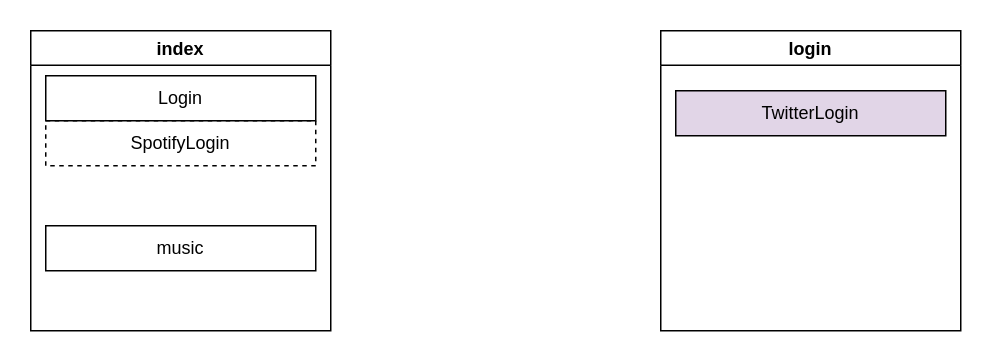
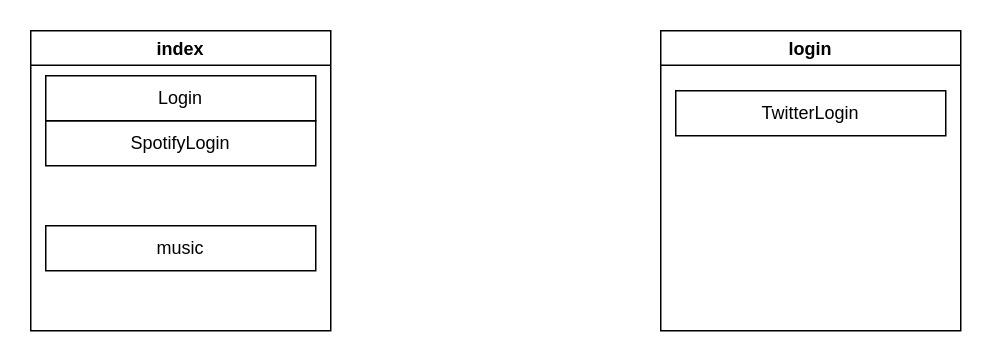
node "TwitterLogin": fillcolor #e1d5e7 -> #ffffff
node "SpotifyLogin": style dashed -> solid
